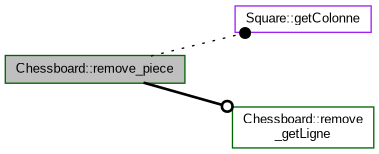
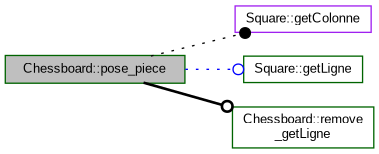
node "Chessboard::remove_piece": label "Chessboard::remove_piece" -> "Chessboard::pose_piece"
node "Square::getLigne": added
